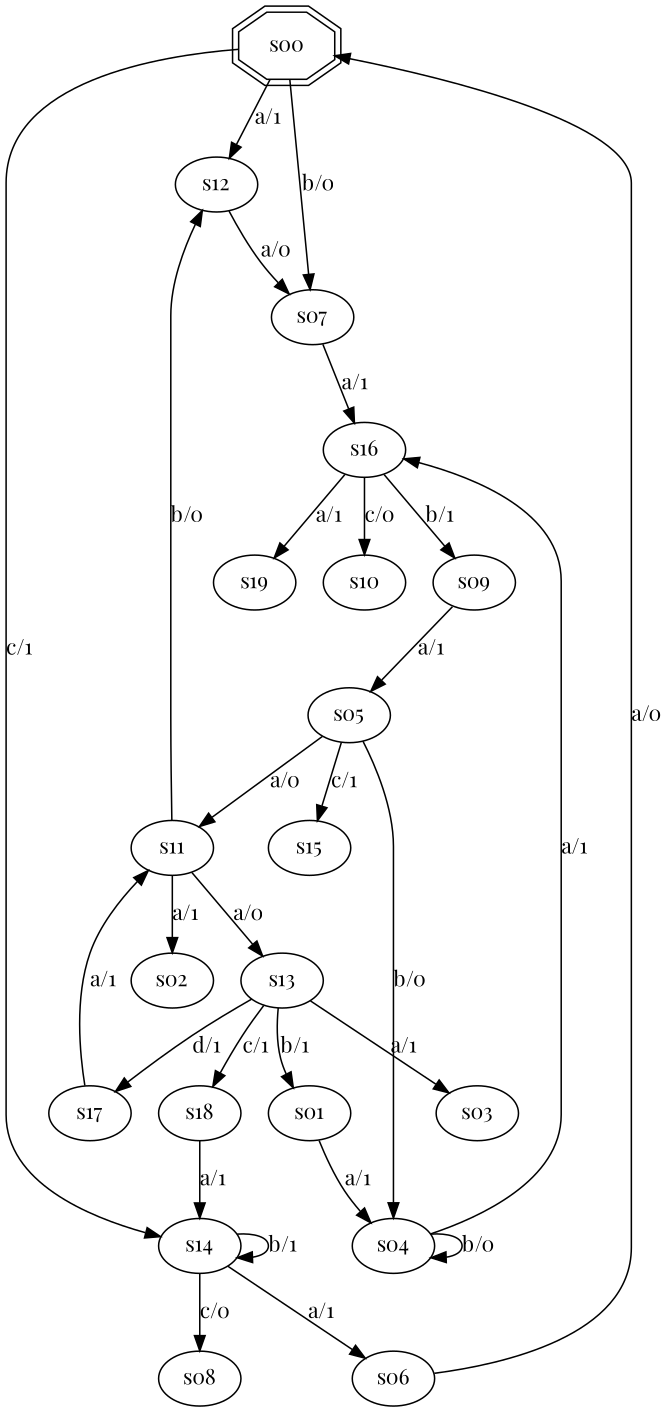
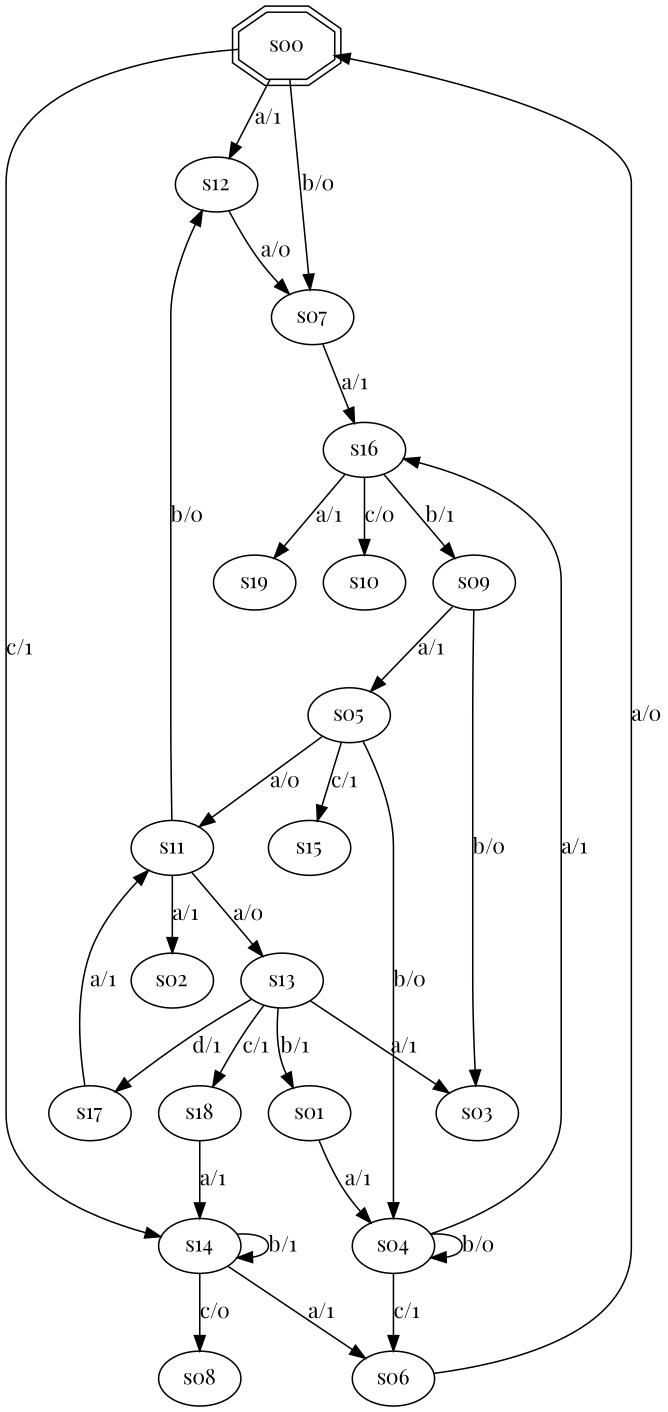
edge "s09" -> "s03": added, label "b/0"
edge "s04" -> "s06": added, label "c/1"
